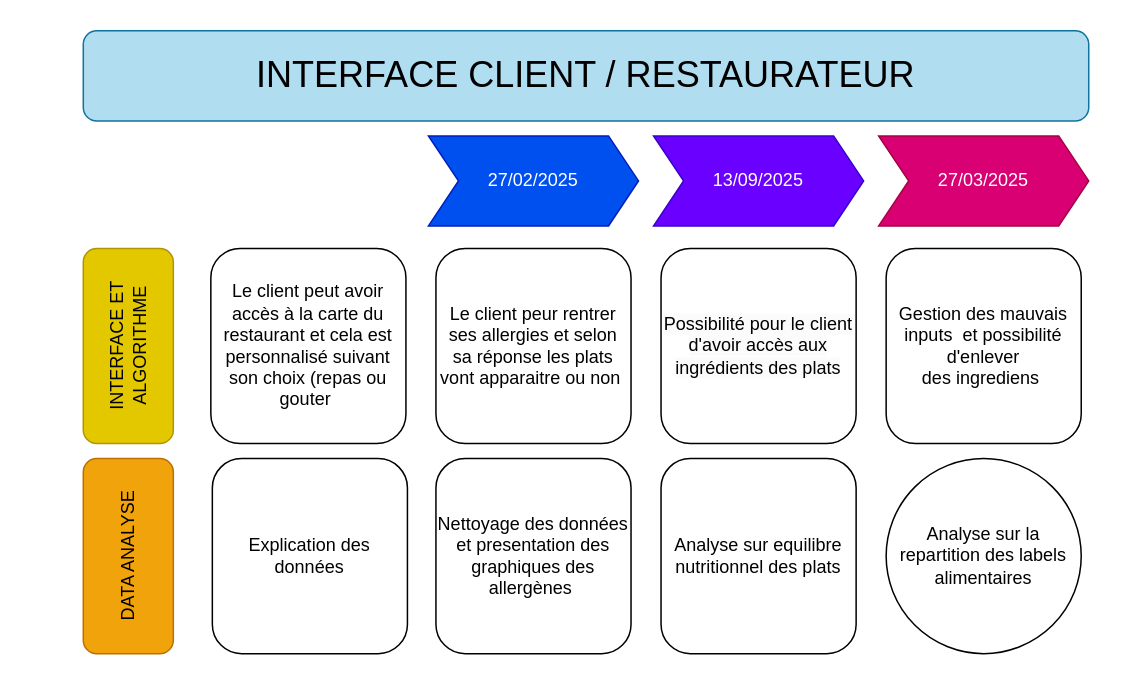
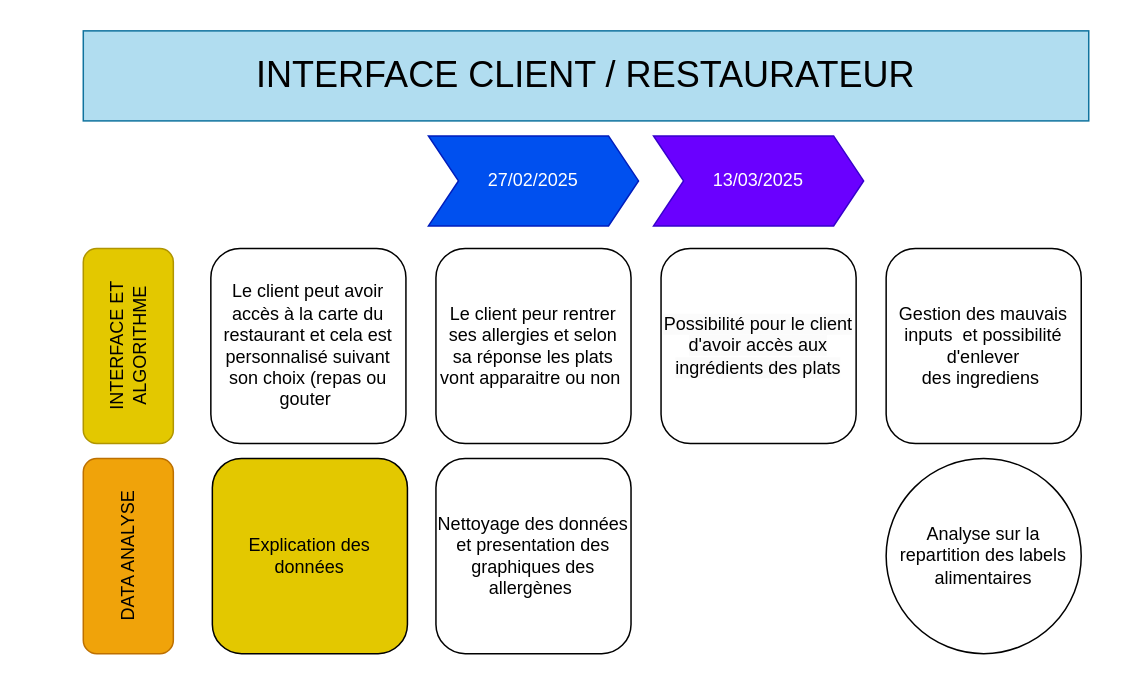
node "INTERFACE CLIENT / RESTAURATEUR": shape rounded rectangle -> rectangle
node "13/09/2025": label "13/09/2025" -> "13/03/2025"
node "27/03/2025": removed
node "Explication des données": fillcolor #ffffff -> #e3c800
node "Analyse sur equilibre nutritionnel des plats": removed
